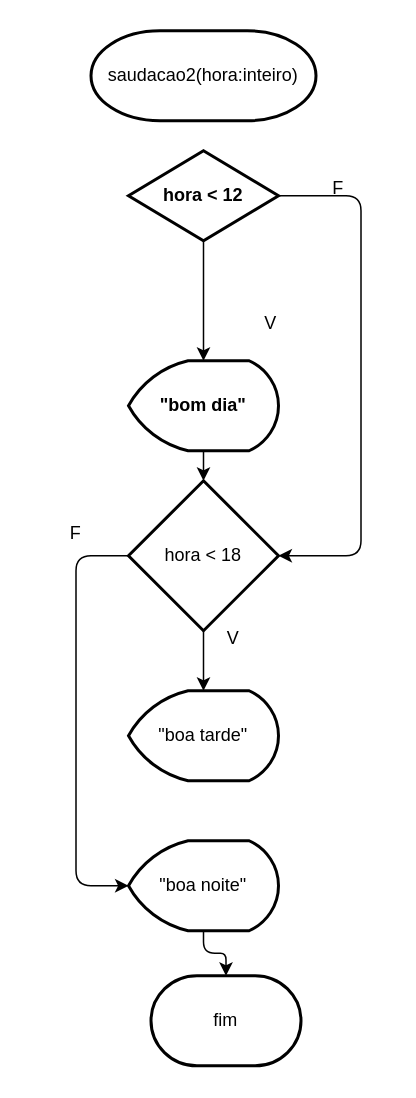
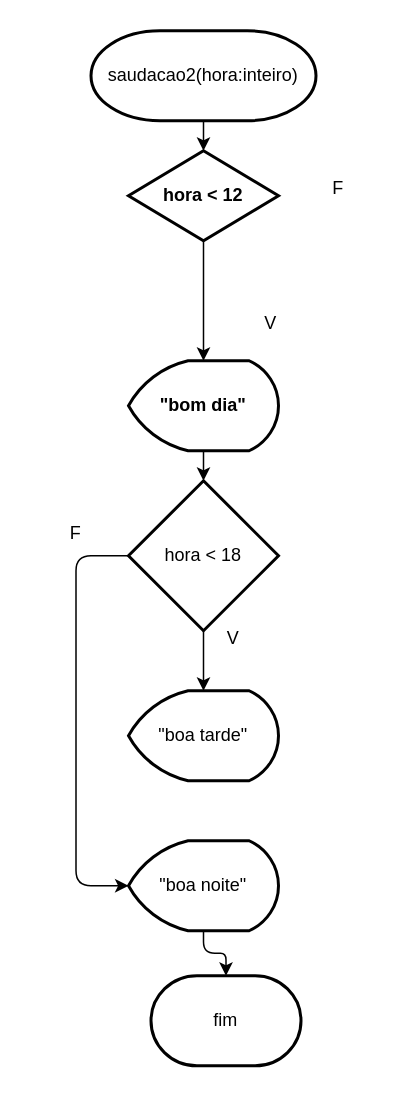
edge "saudacao2(hora:inteiro)" -> "hora < 12": added
edge "hora < 12" -> "hora < 18": removed
